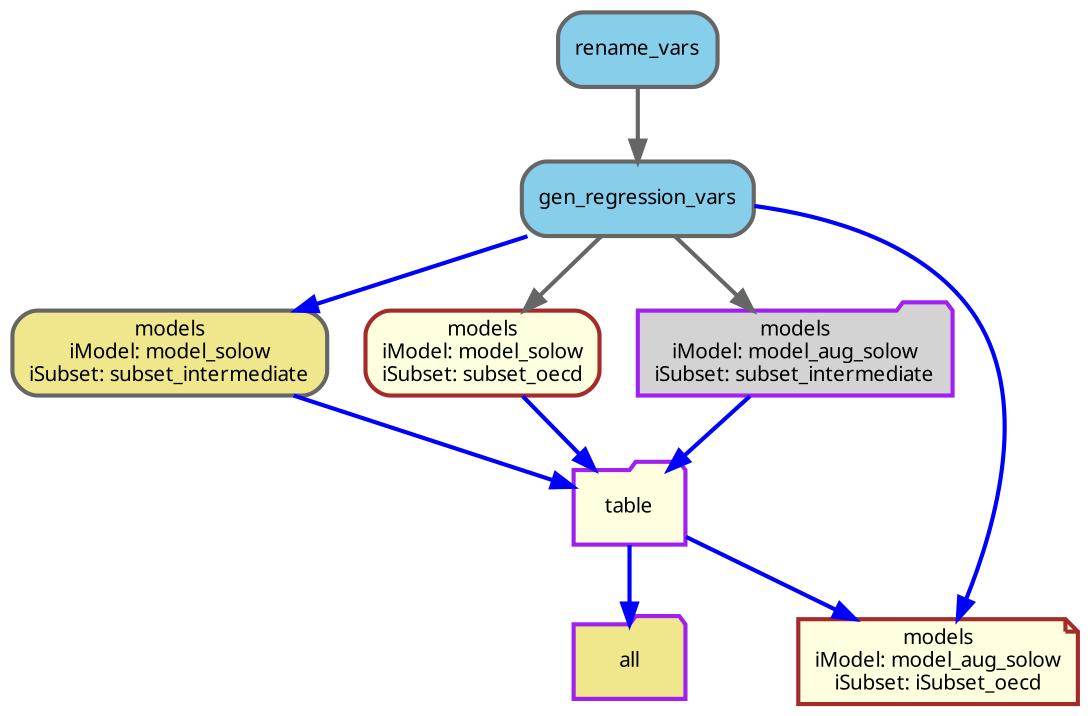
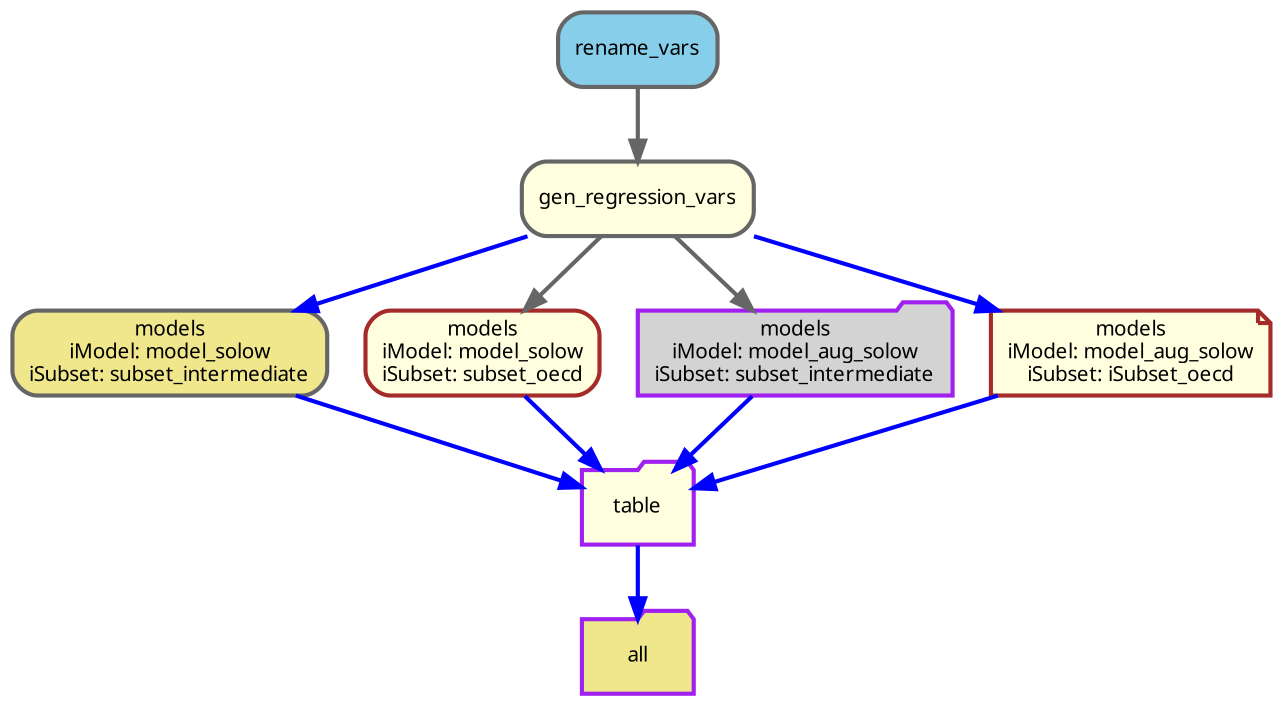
node "gen_regression_vars": fillcolor skyblue -> lightyellow
edge "table" -> "models iModel: model_aug_solow iSubset: iSubset_oecd": reversed
